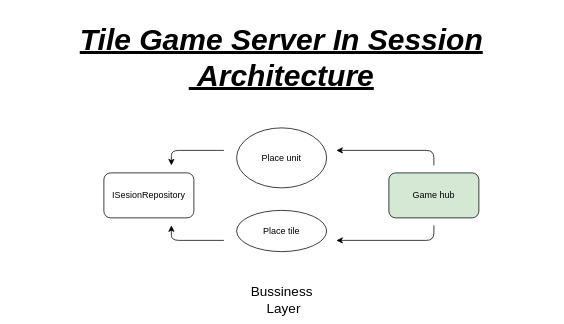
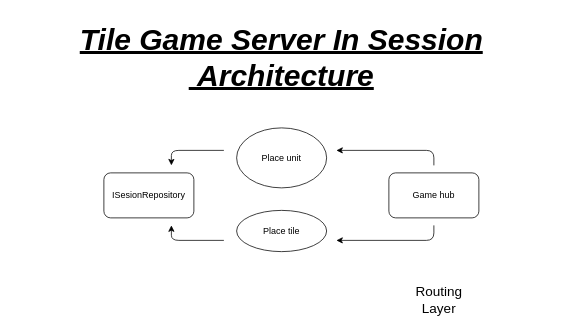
node "Game hub": fillcolor #d5e8d4 -> #ffffff
node "Bussiness Layer": removed
node "Routing Layer": added
